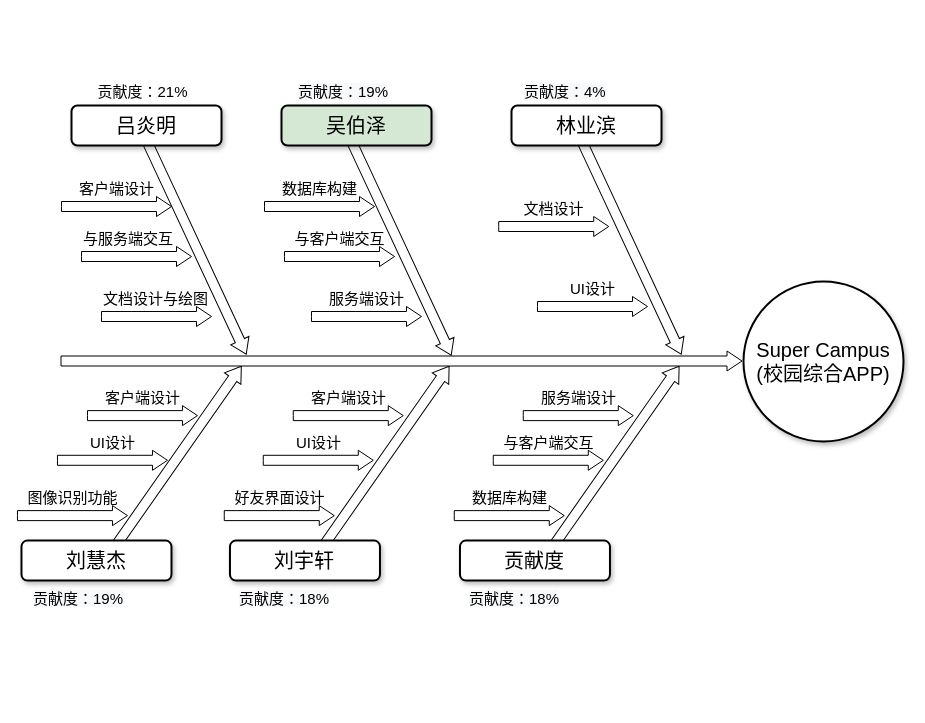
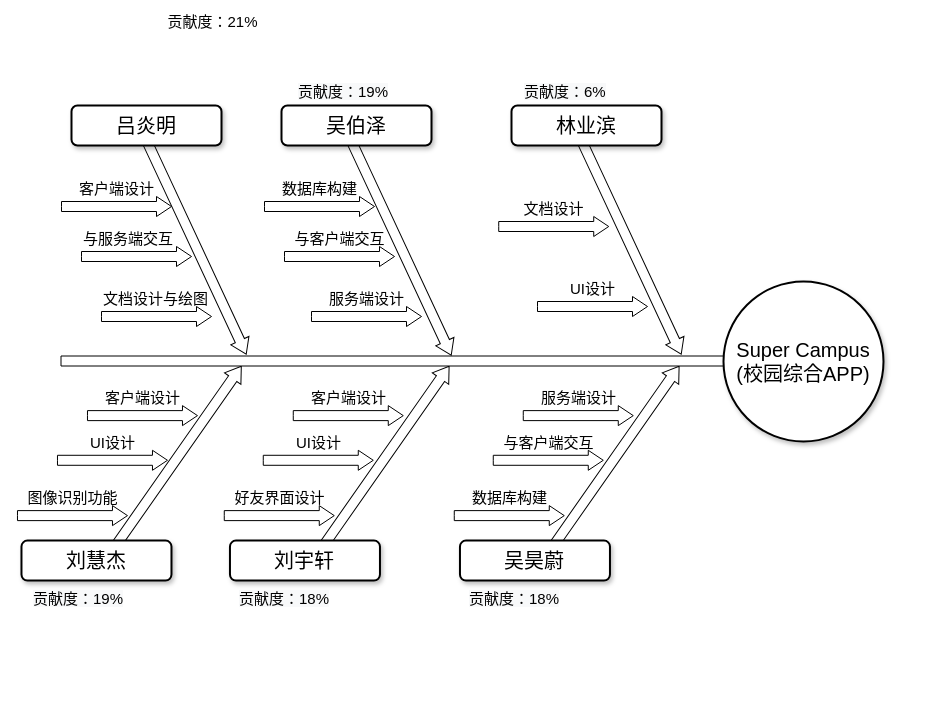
node "贡献度：4%": label "贡献度：4%" -> "贡献度：6%"
node "贡献度：21%": moved (143, 92) -> (213, 22)
node "吴伯泽": fillcolor #d5e8d4 -> #ffffff
node "Super Campus (校园综合APP)": moved (824, 362) -> (804, 362)
node "贡献度": label "贡献度" -> "吴昊蔚"
